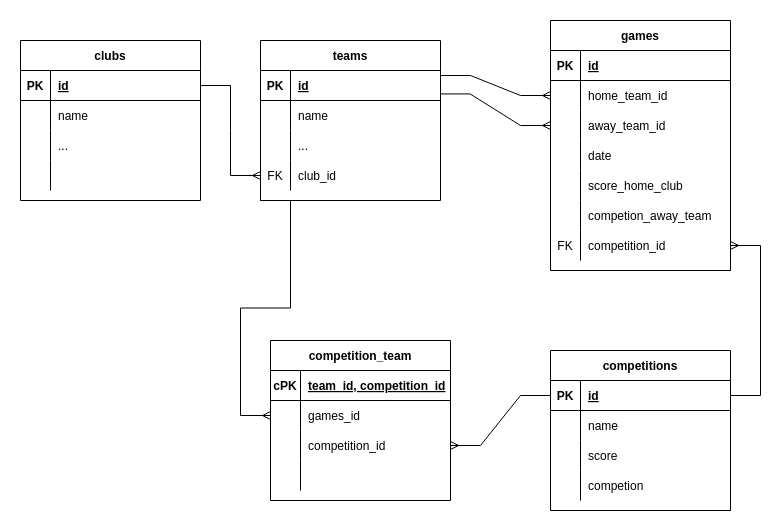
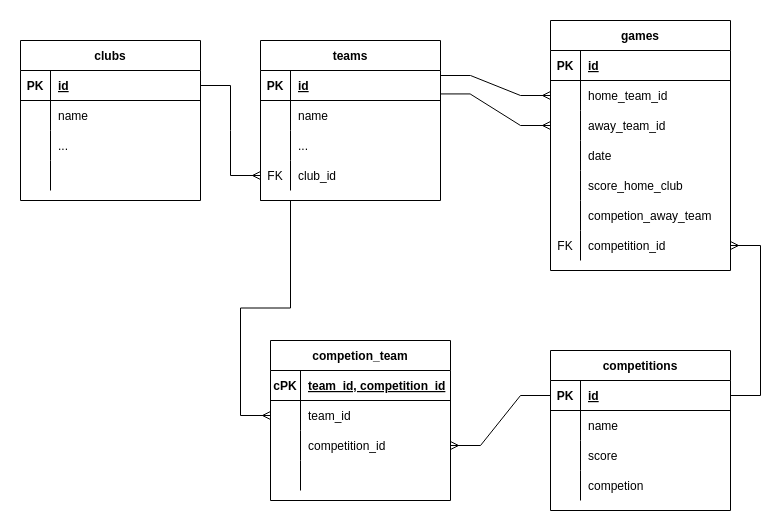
node "competition_team": label "competition_team" -> "competion_team"
node "games_id": label "games_id" -> "team_id"
